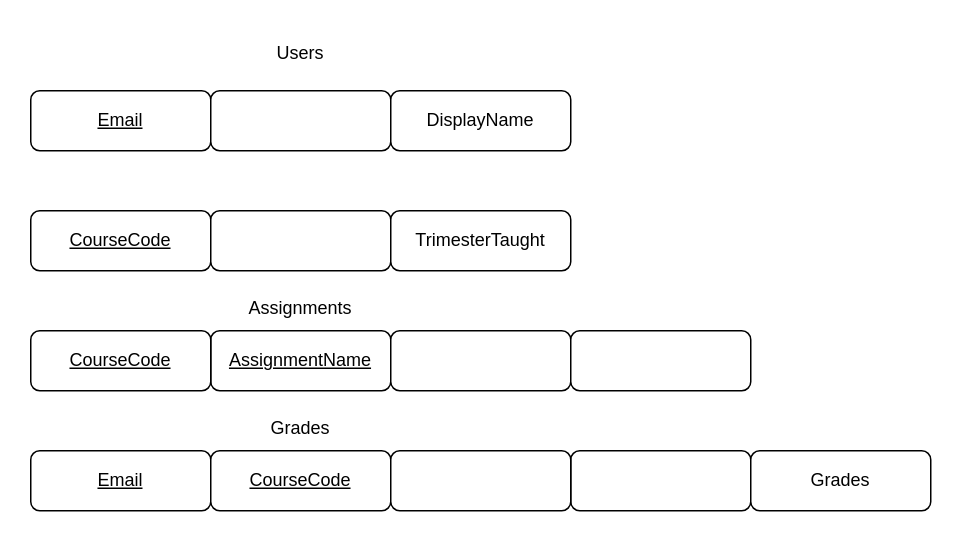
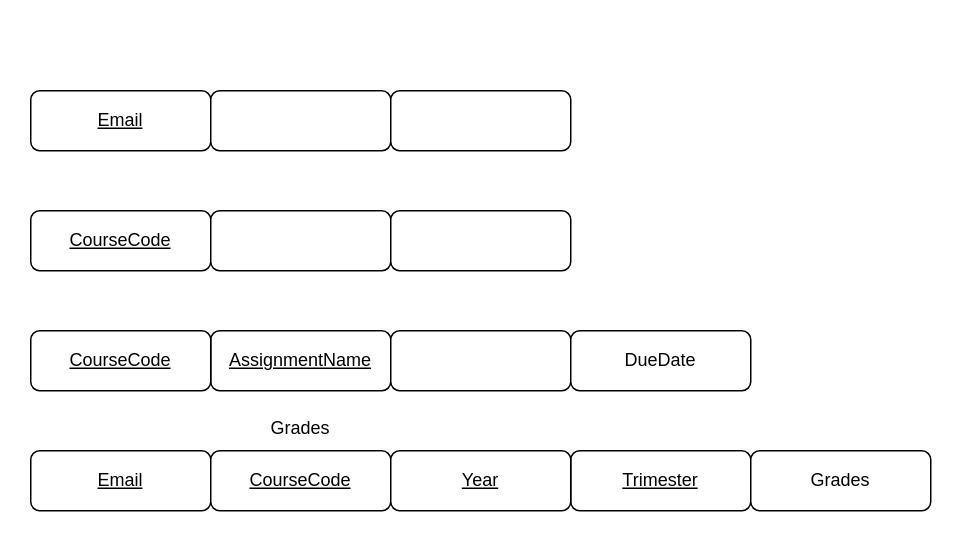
node "Users": removed
node "DisplayName": removed
node "TrimesterTaught": removed
node "Assignments": removed
node "DueDate": added
node "Year": added
node "Trimester": added
